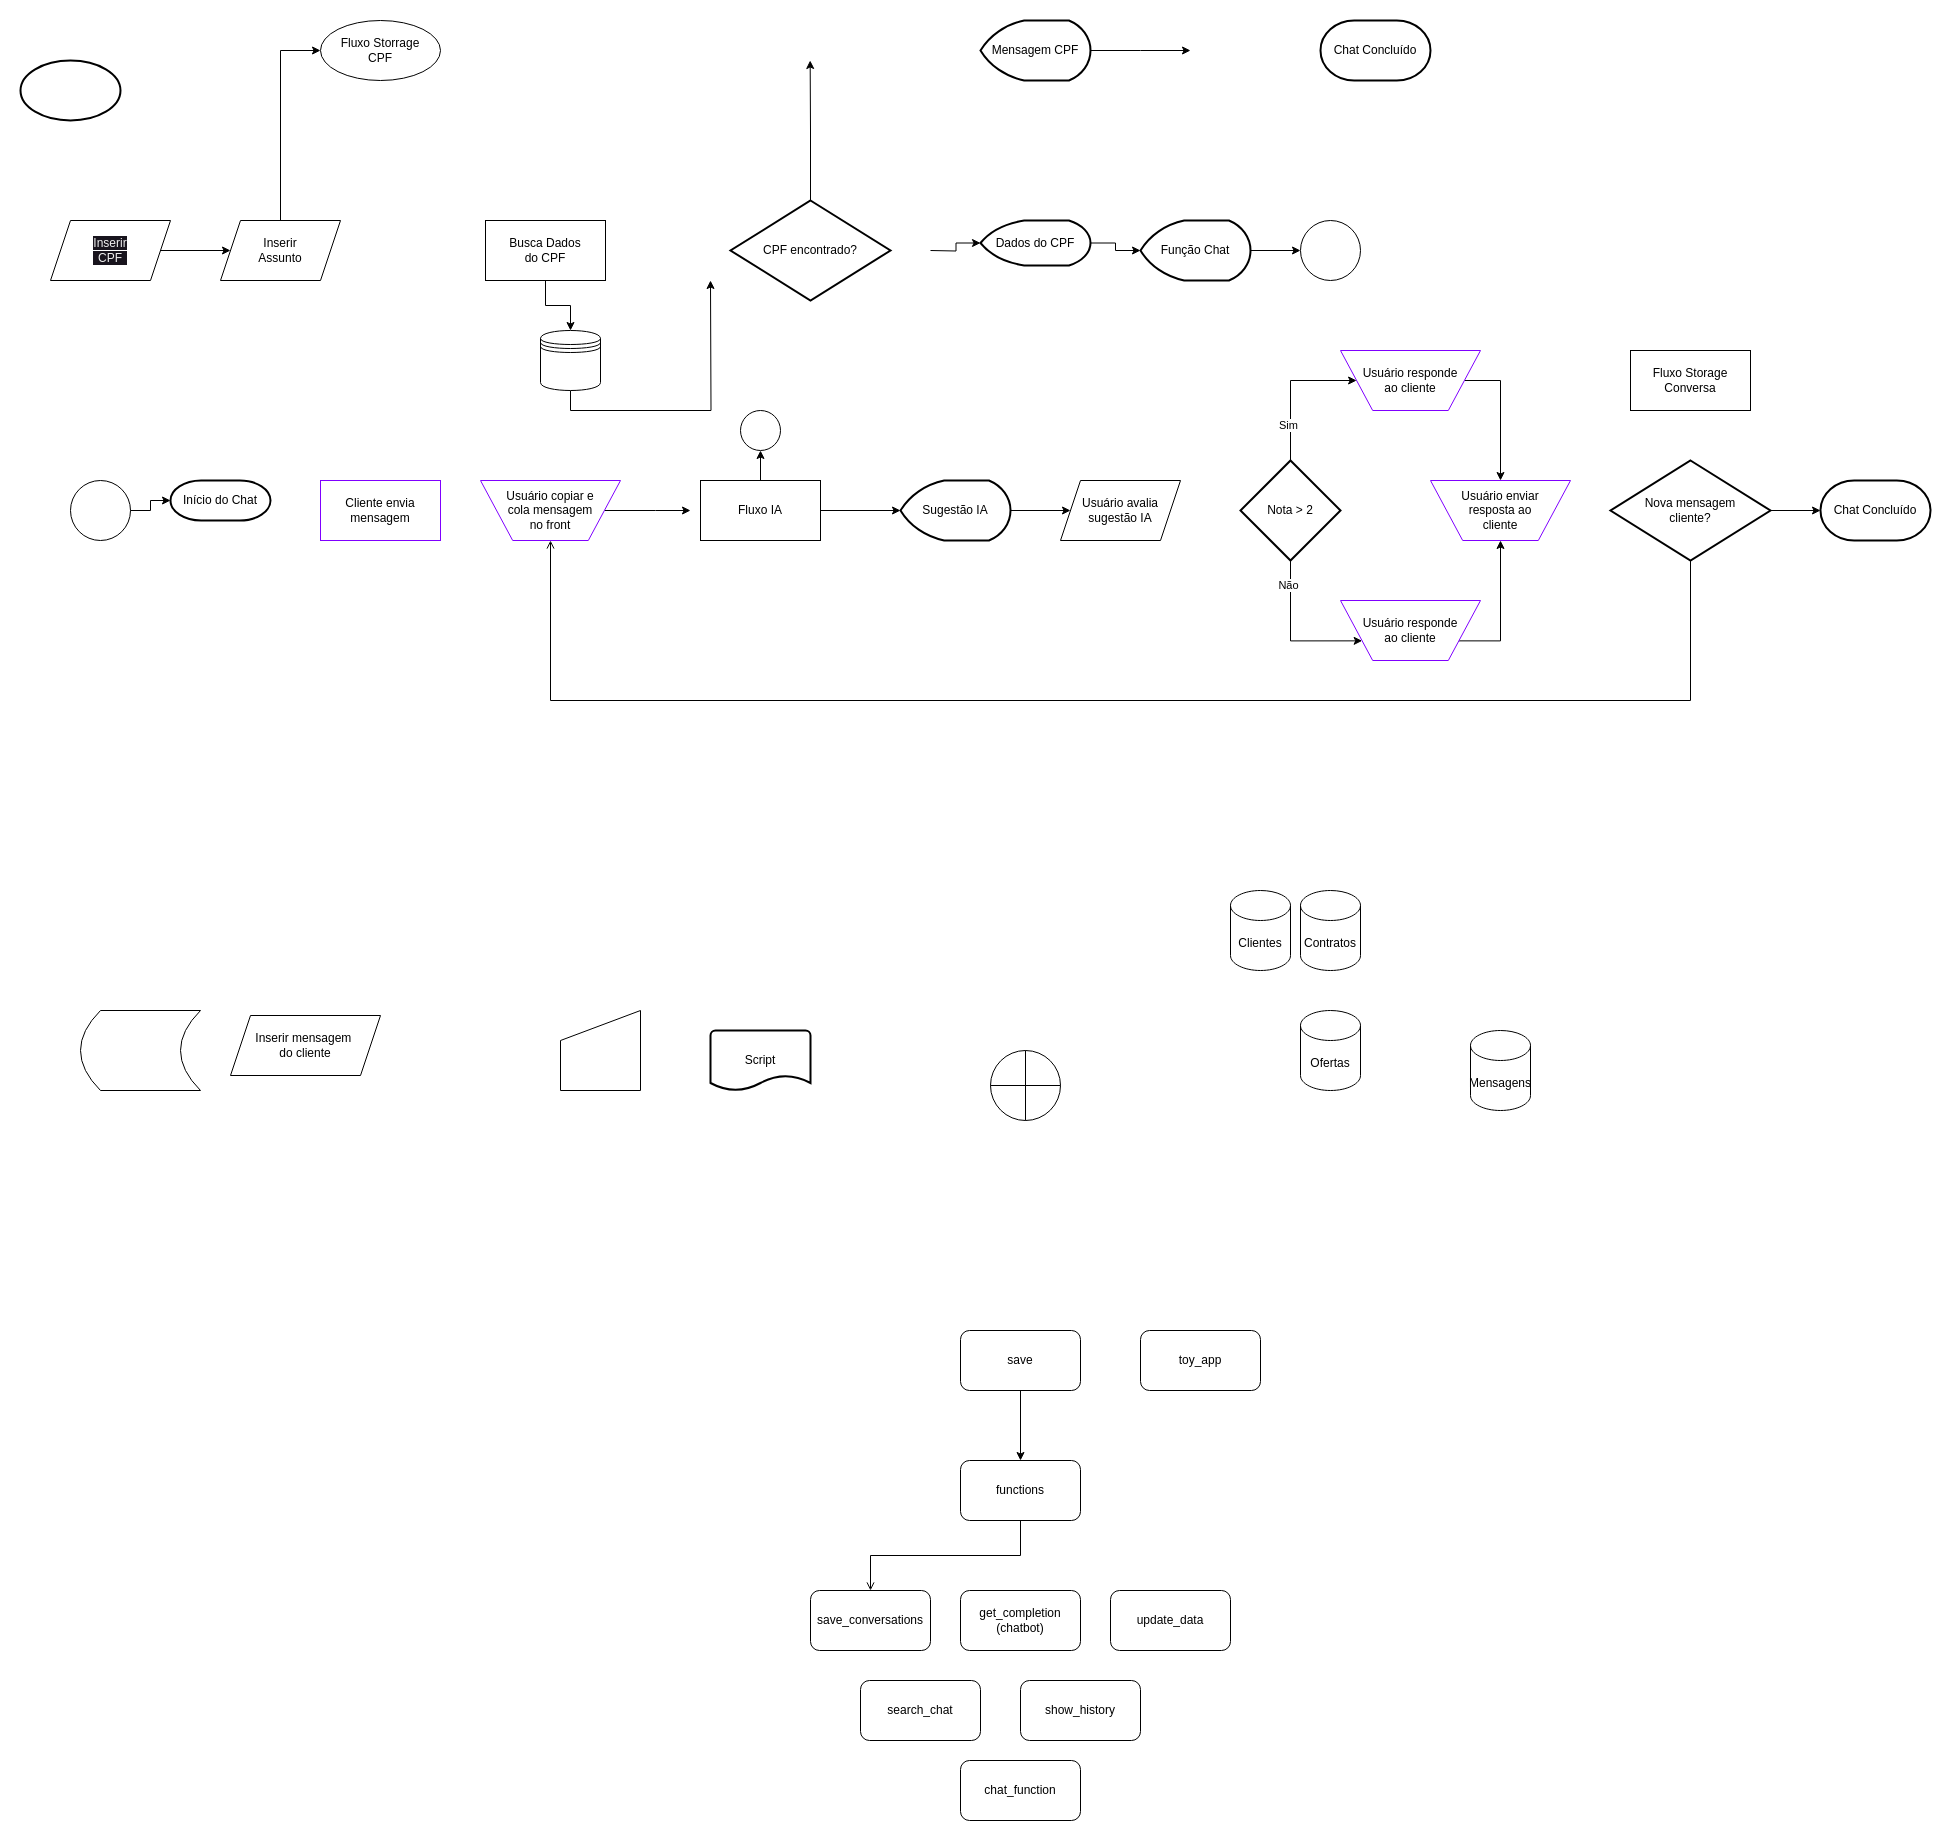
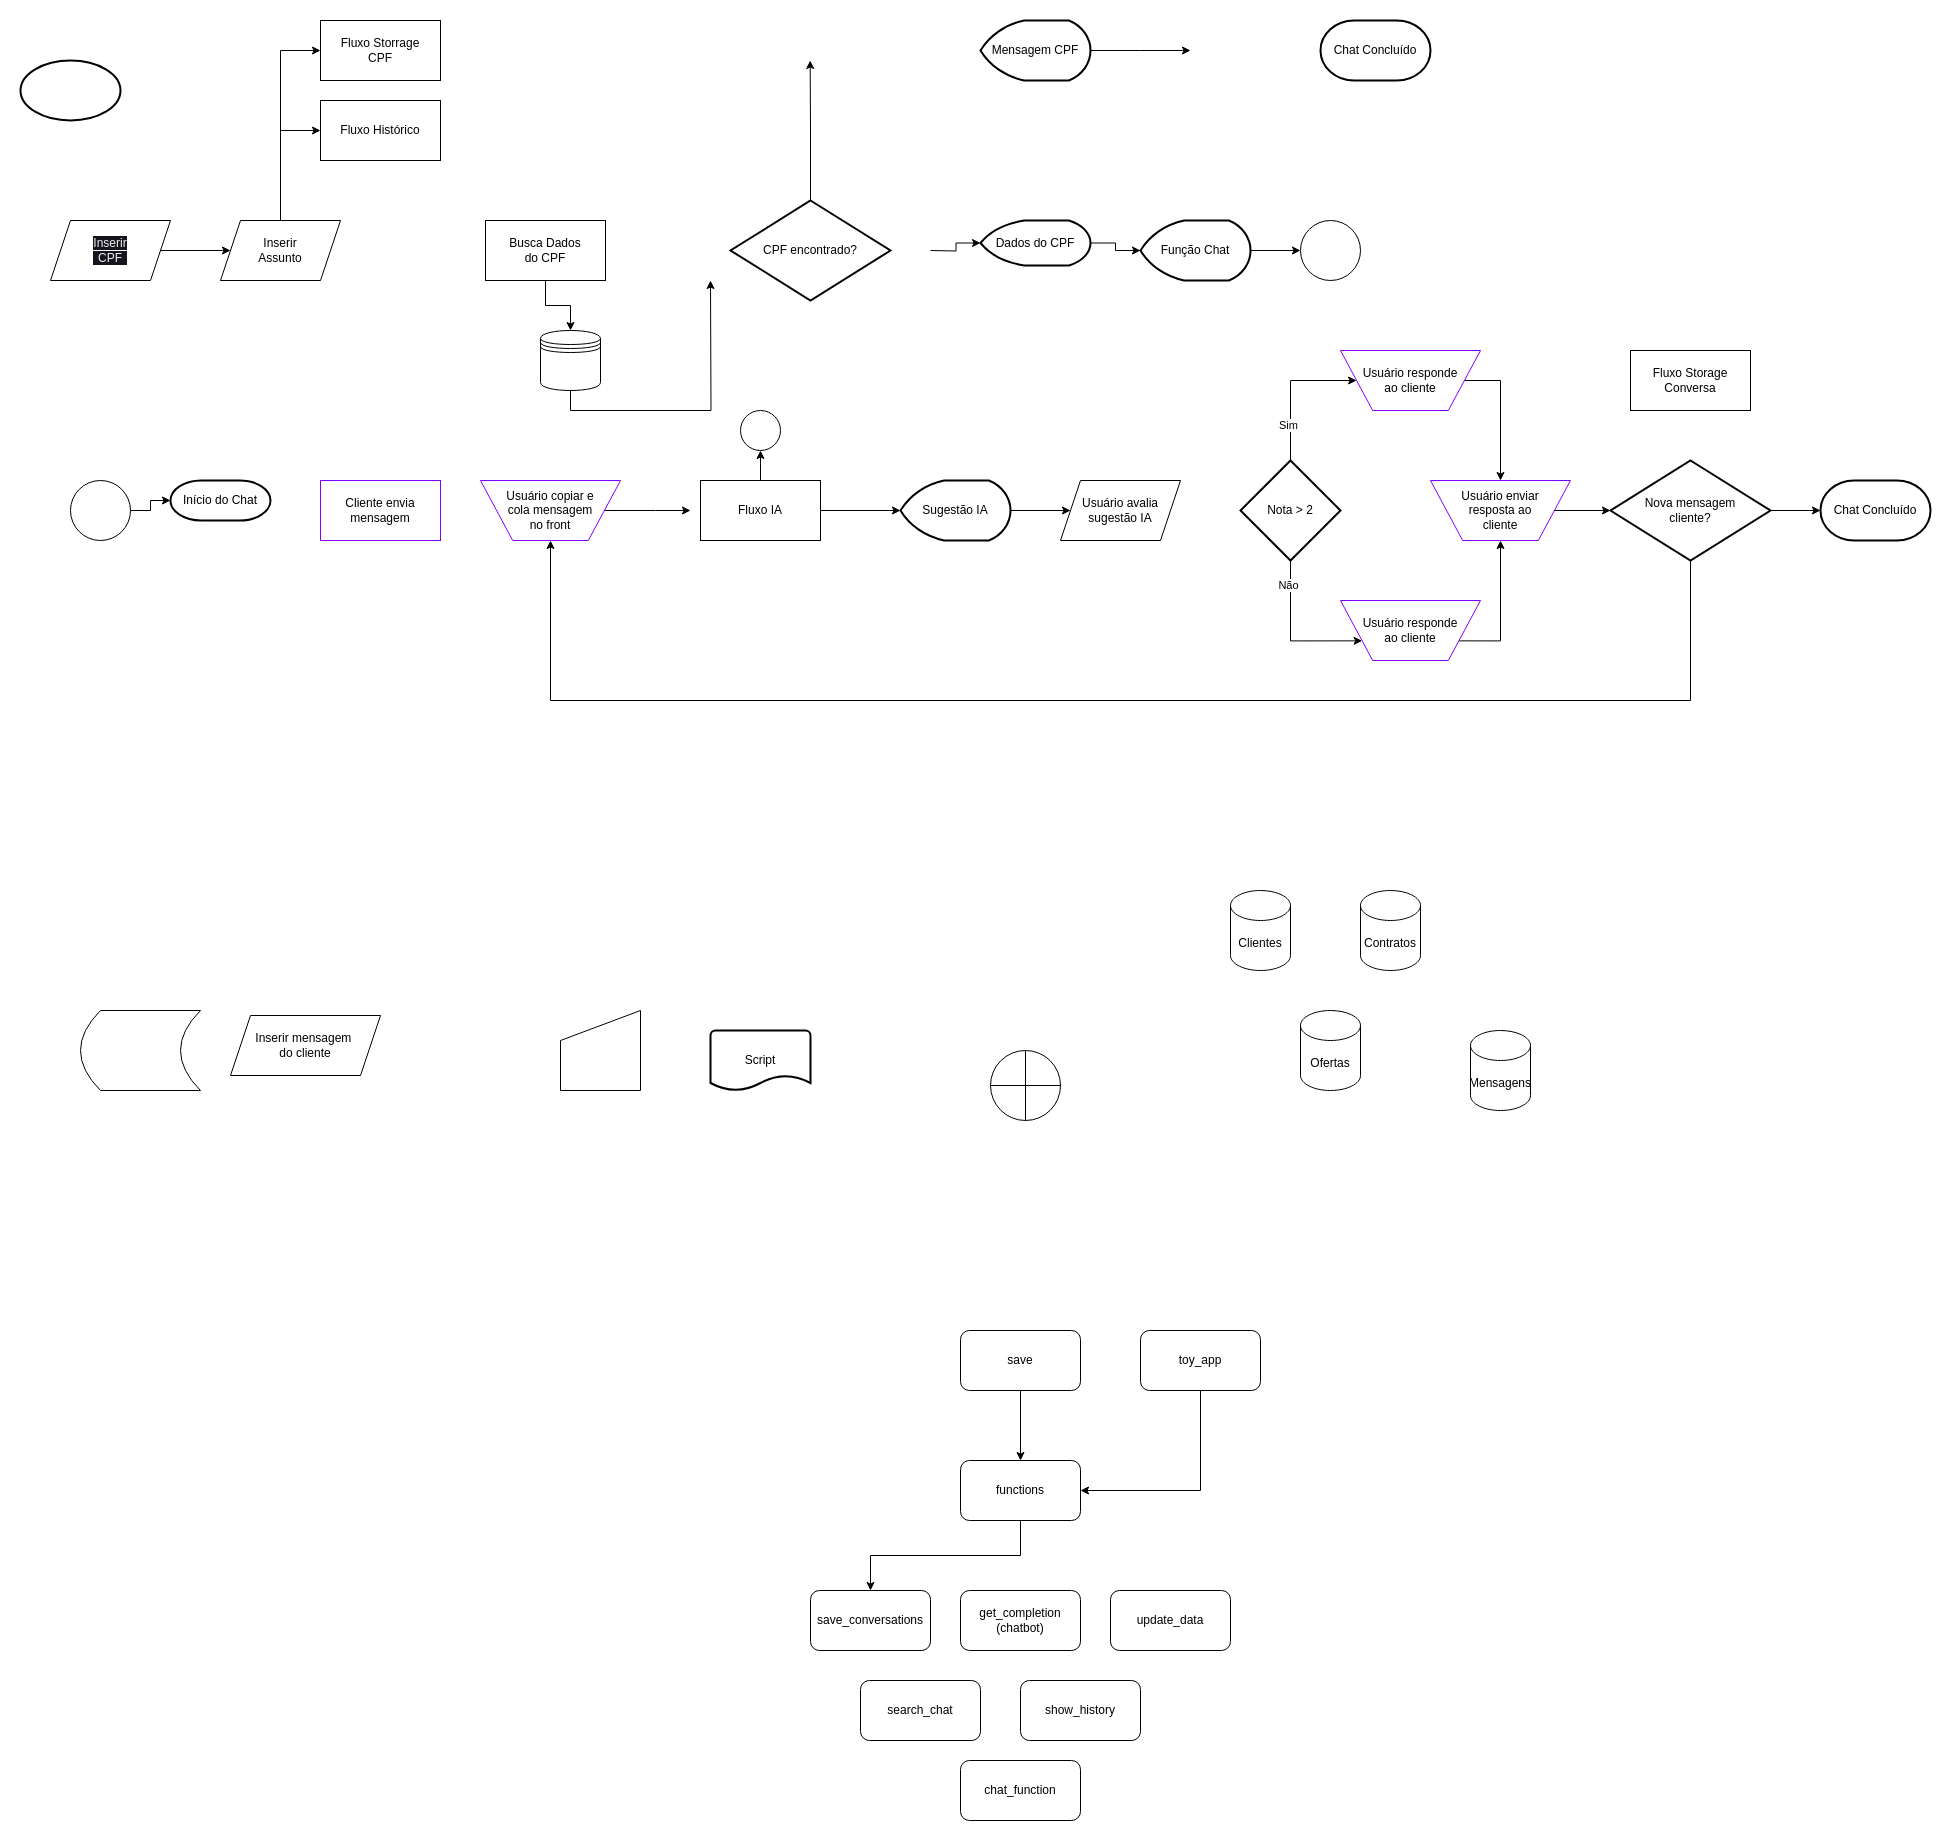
node "Fluxo Storrage CPF": shape ellipse -> rectangle
edge "Inserir Assunto" -> "Fluxo Histórico": added
node "Fluxo Histórico": added
edge "Usuário enviar resposta ao cliente" -> "Nova mensagem cliente?": added
edge "Nova mensagem cliente?" -> "Usuário copiar e cola mensagem no front": arrowhead open -> classic
node "Contratos": moved (1331, 931) -> (1391, 931)
edge "toy_app" -> "functions": added
edge "functions" -> "save_conversations": arrowhead open -> classic
